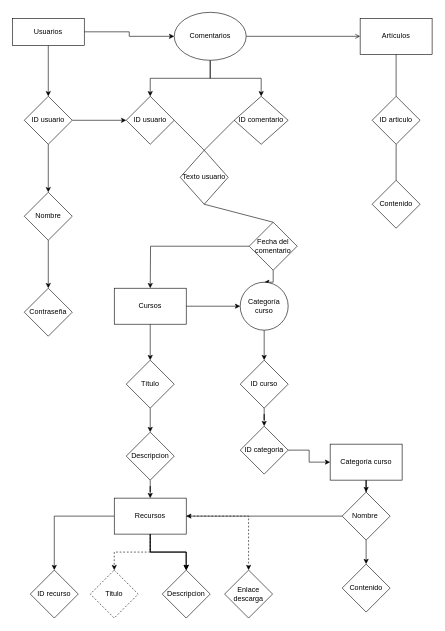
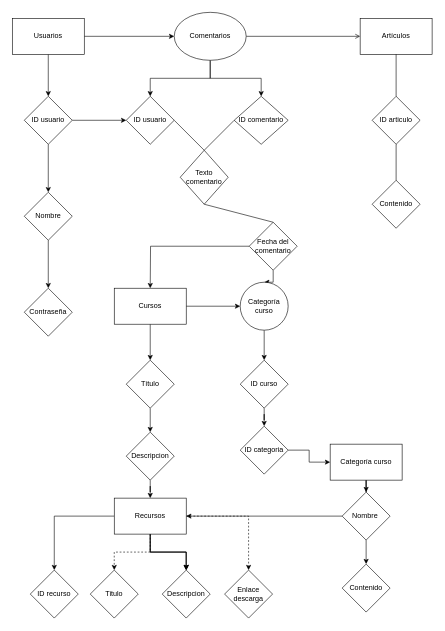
node "Usuarios": size 72x27 -> 72x36
node "Texto usuario": label "Texto usuario" -> "Texto comentario"
node "Titulo": style dashed -> solid
